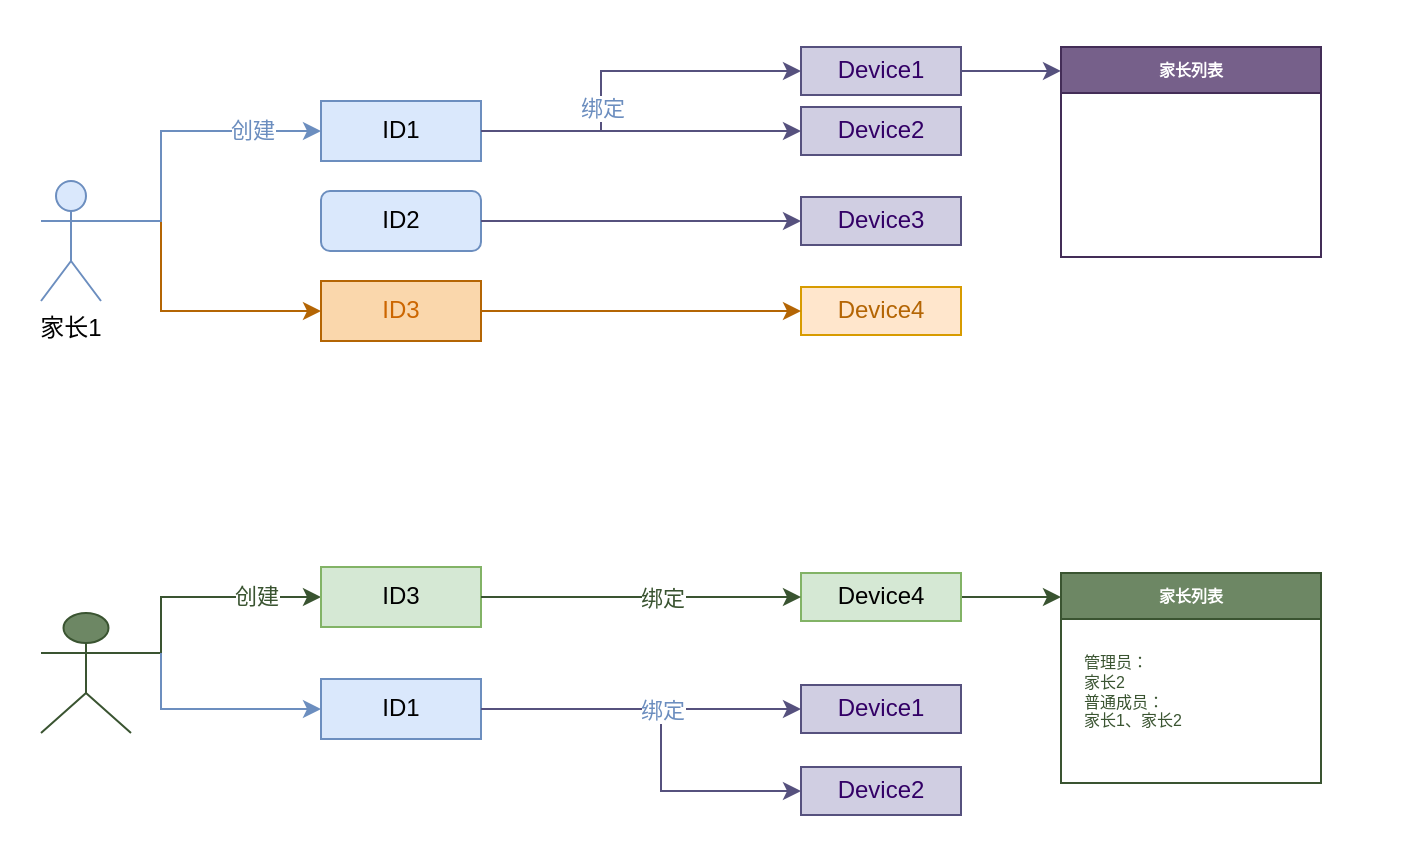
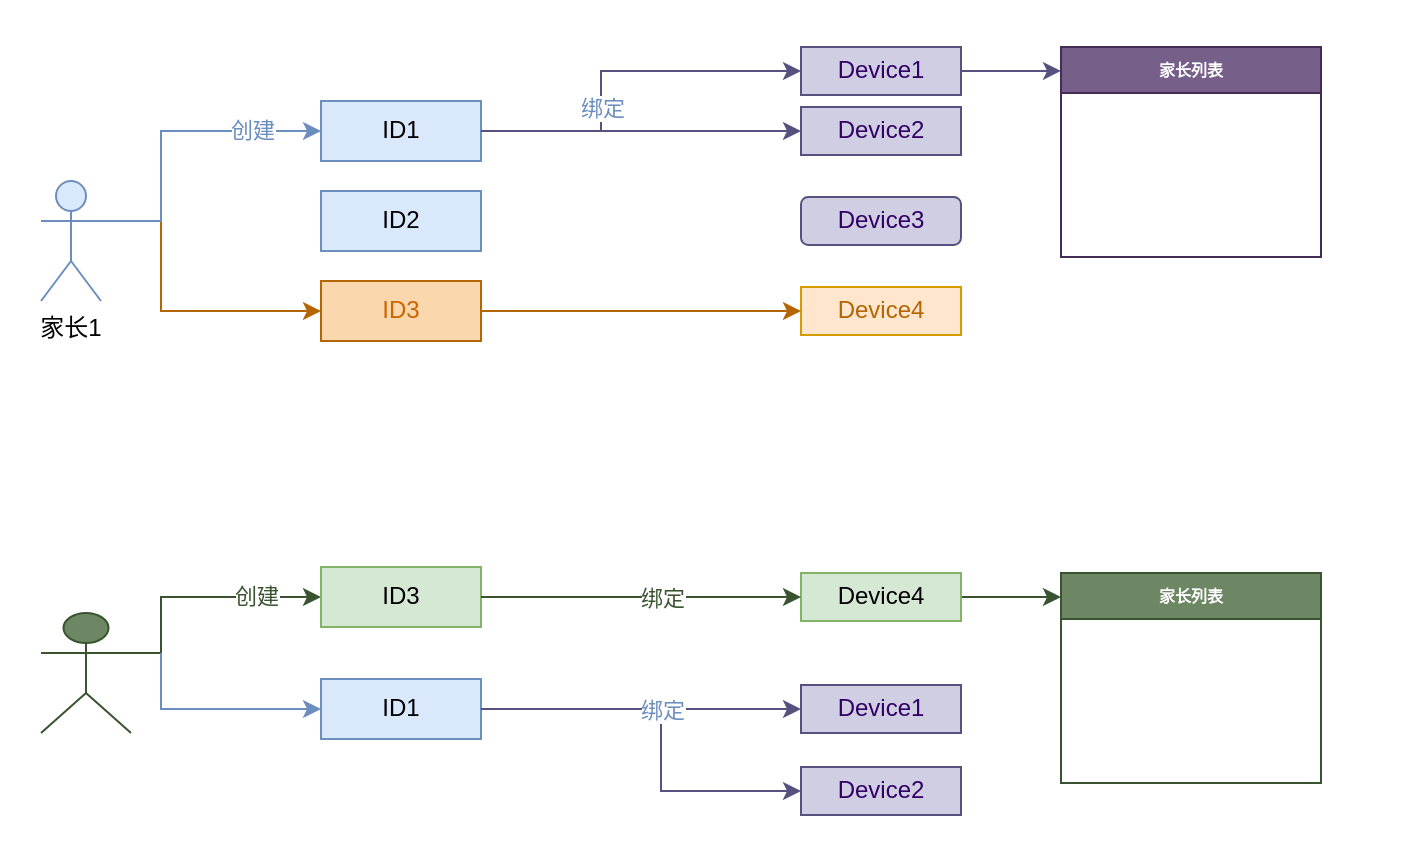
node "ID2": shape rounded rectangle -> rectangle
edge "ID2" -> "Device3": removed
node "Device3": shape rectangle -> rounded rectangle
node "管理员： 家长2 普通成员： 家长1、家长2": removed
